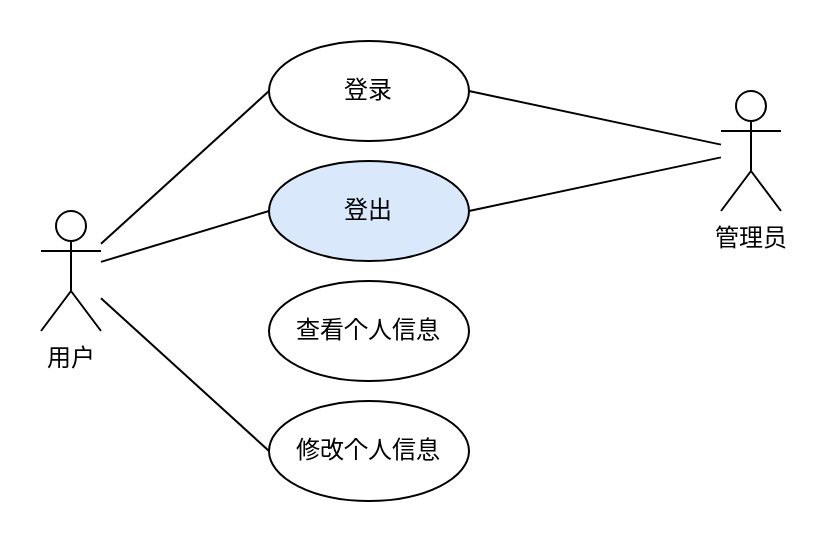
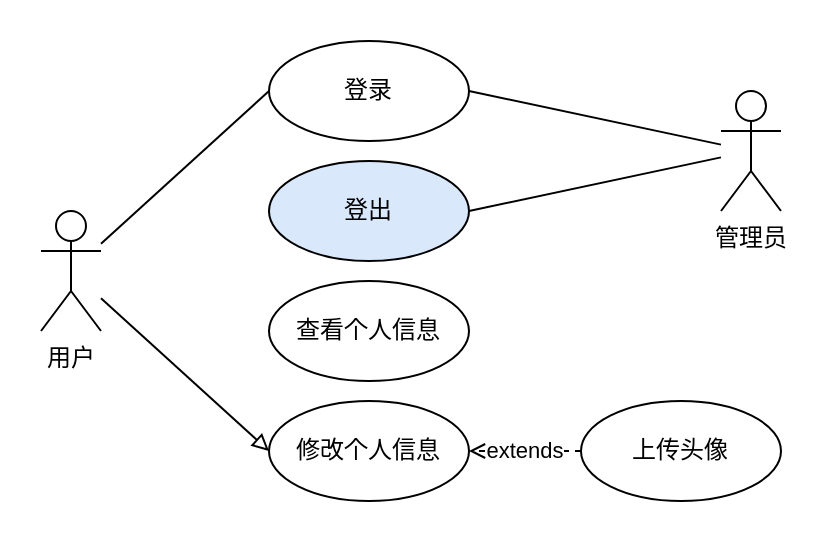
edge "登出" -- "用户": removed
edge "用户" -- "修改个人信息": arrowhead none -> block
edge "上传头像" -> "修改个人信息": added, label "extends"
node "上传头像": added
